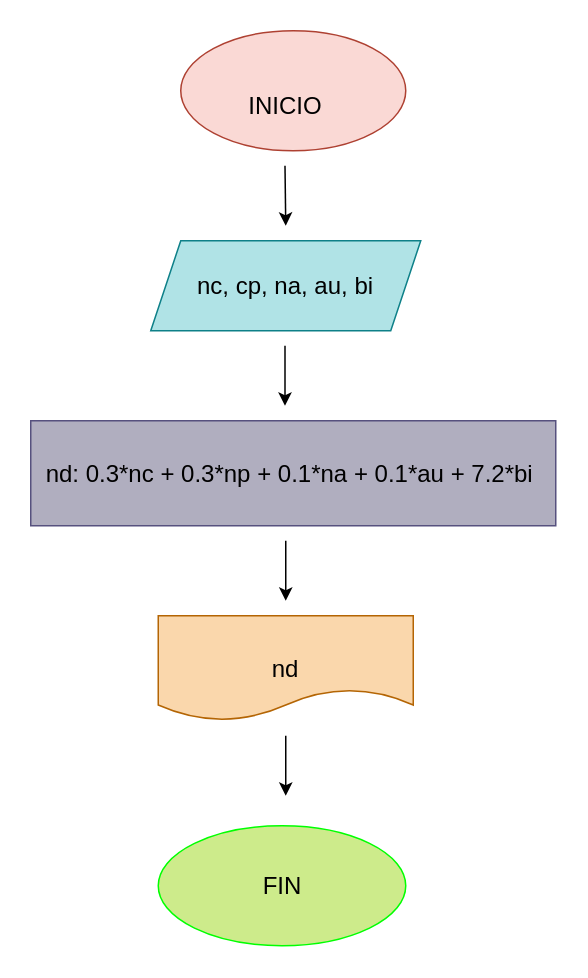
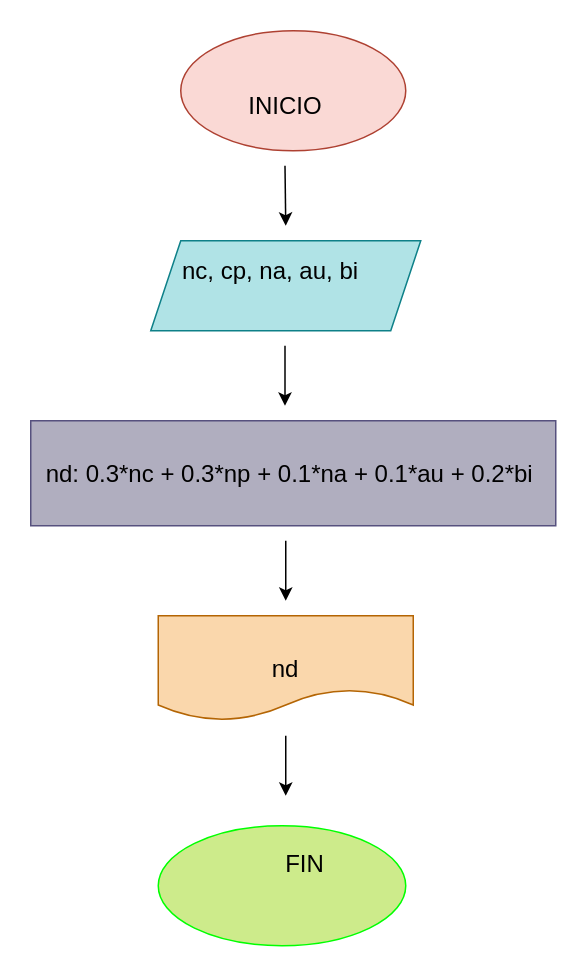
node "nc, cp, na, au, bi": moved (286, 286) -> (271, 271)
node "nd: 0.3*nc + 0.3*np + 0.1*na + 0.1*au + 7.2*bi": label "nd: 0.3*nc + 0.3*np + 0.1*na + 0.1*au + 7.2*bi" -> "nd: 0.3*nc + 0.3*np + 0.1*na + 0.1*au + 0.2*bi"
node "FIN": moved (282, 886) -> (305, 863)
